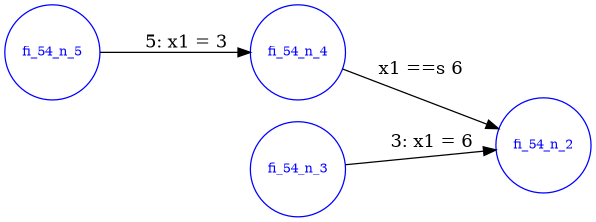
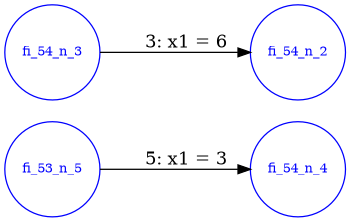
node "fi_54_n_5": label "fi_54_n_5" -> "fi_53_n_5"
edge "fi_54_n_4" -- "fi_54_n_2": removed, label "x1 ==s 6"
